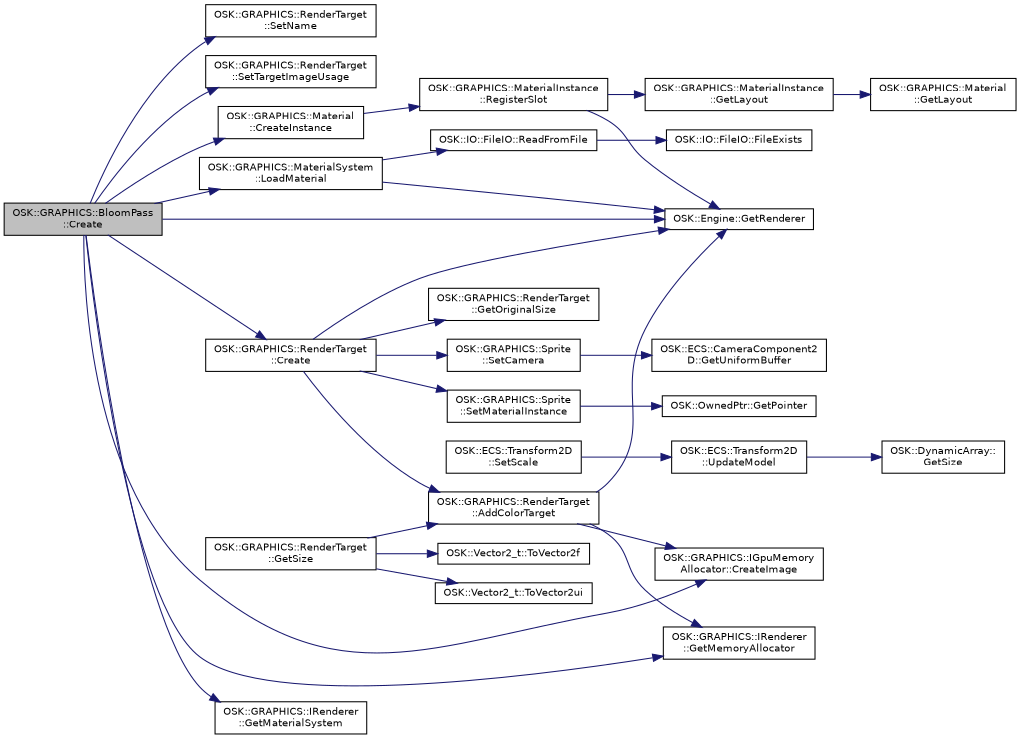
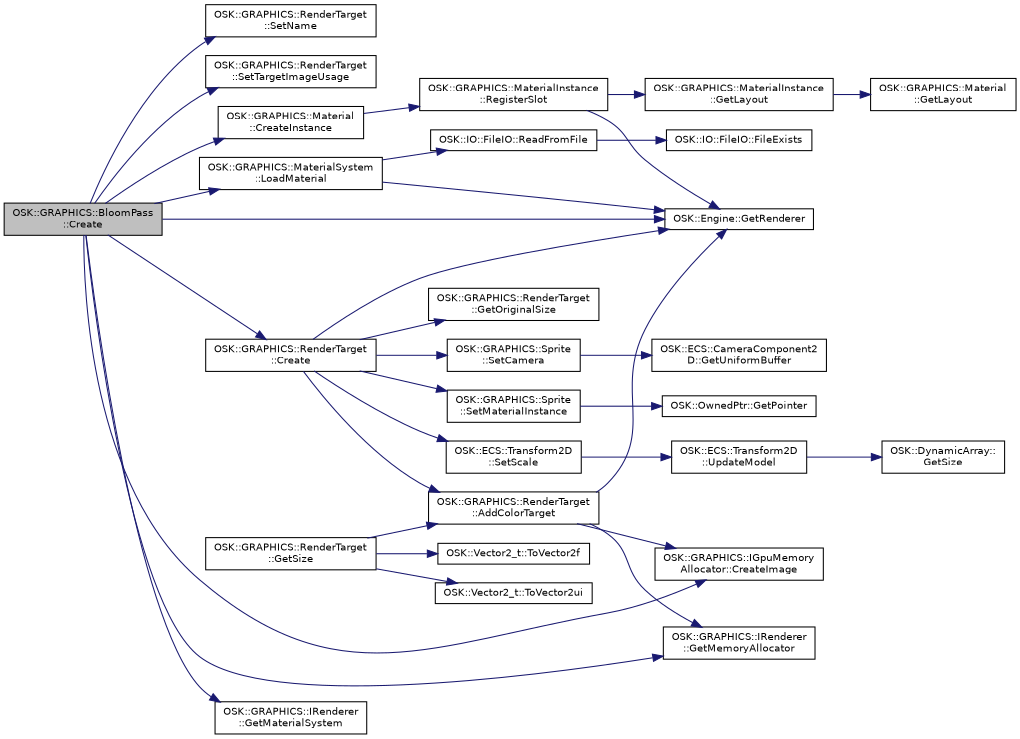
edge "OSK::GRAPHICS::RenderTarget ::Create" -> "OSK::ECS::Transform2D ::SetScale": added
